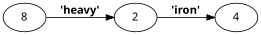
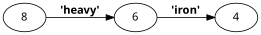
node "2": label "2" -> "6"
